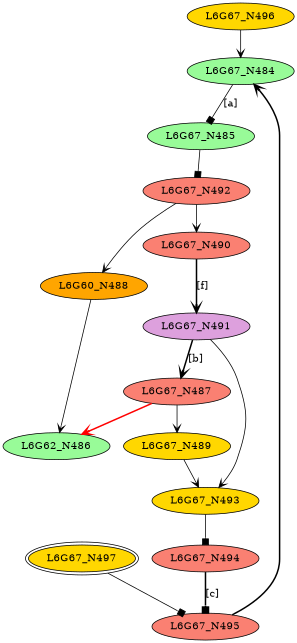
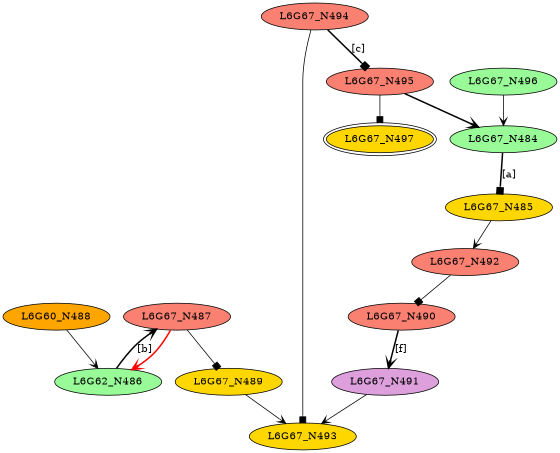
node "L6G67_N496": fillcolor gold -> palegreen
edge "L6G67_N484" -> "L6G67_N485": style solid -> bold
node "L6G67_N485": fillcolor palegreen -> gold
edge "L6G67_N485" -> "L6G67_N492": arrowhead box -> vee
edge "L6G67_N492" -> "L6G67_N490": arrowhead vee -> box
edge "L6G67_N492" -> "L6G60_N488": removed
edge "L6G67_N491" -> "L6G67_N487": now "L6G62_N486" -> "L6G67_N487"
edge "L6G67_N487" -> "L6G67_N489": arrowhead vee -> box
edge "L6G67_N493" -> "L6G67_N494": reversed
edge "L6G67_N497" -> "L6G67_N495": reversed
